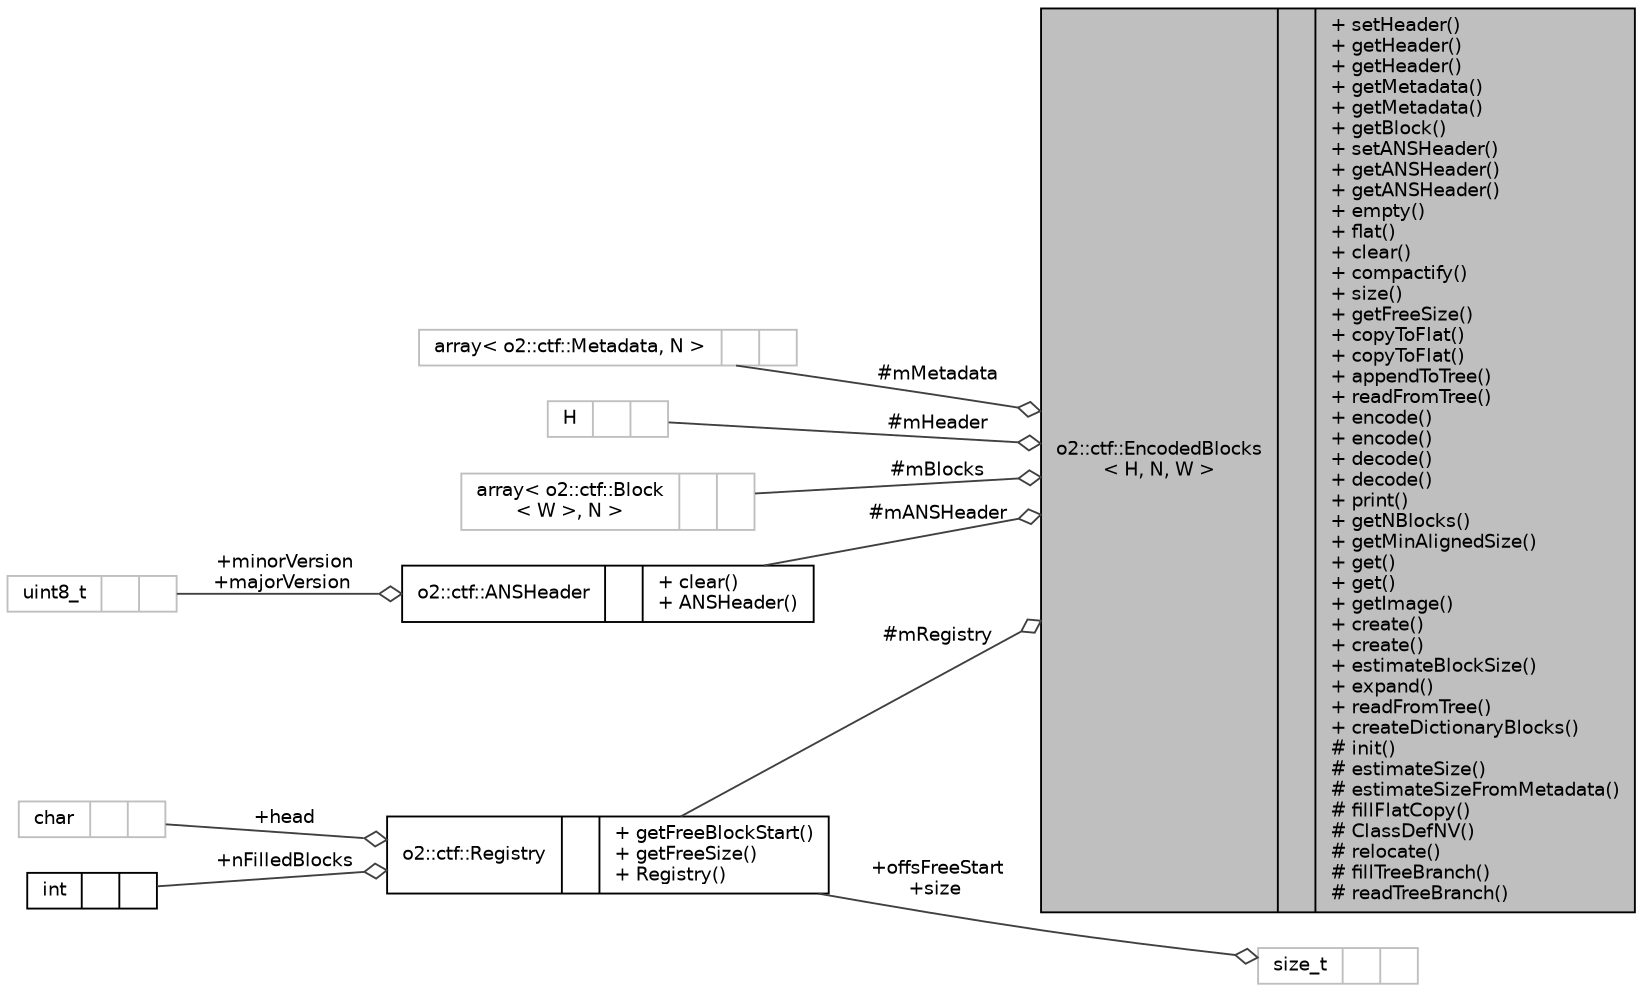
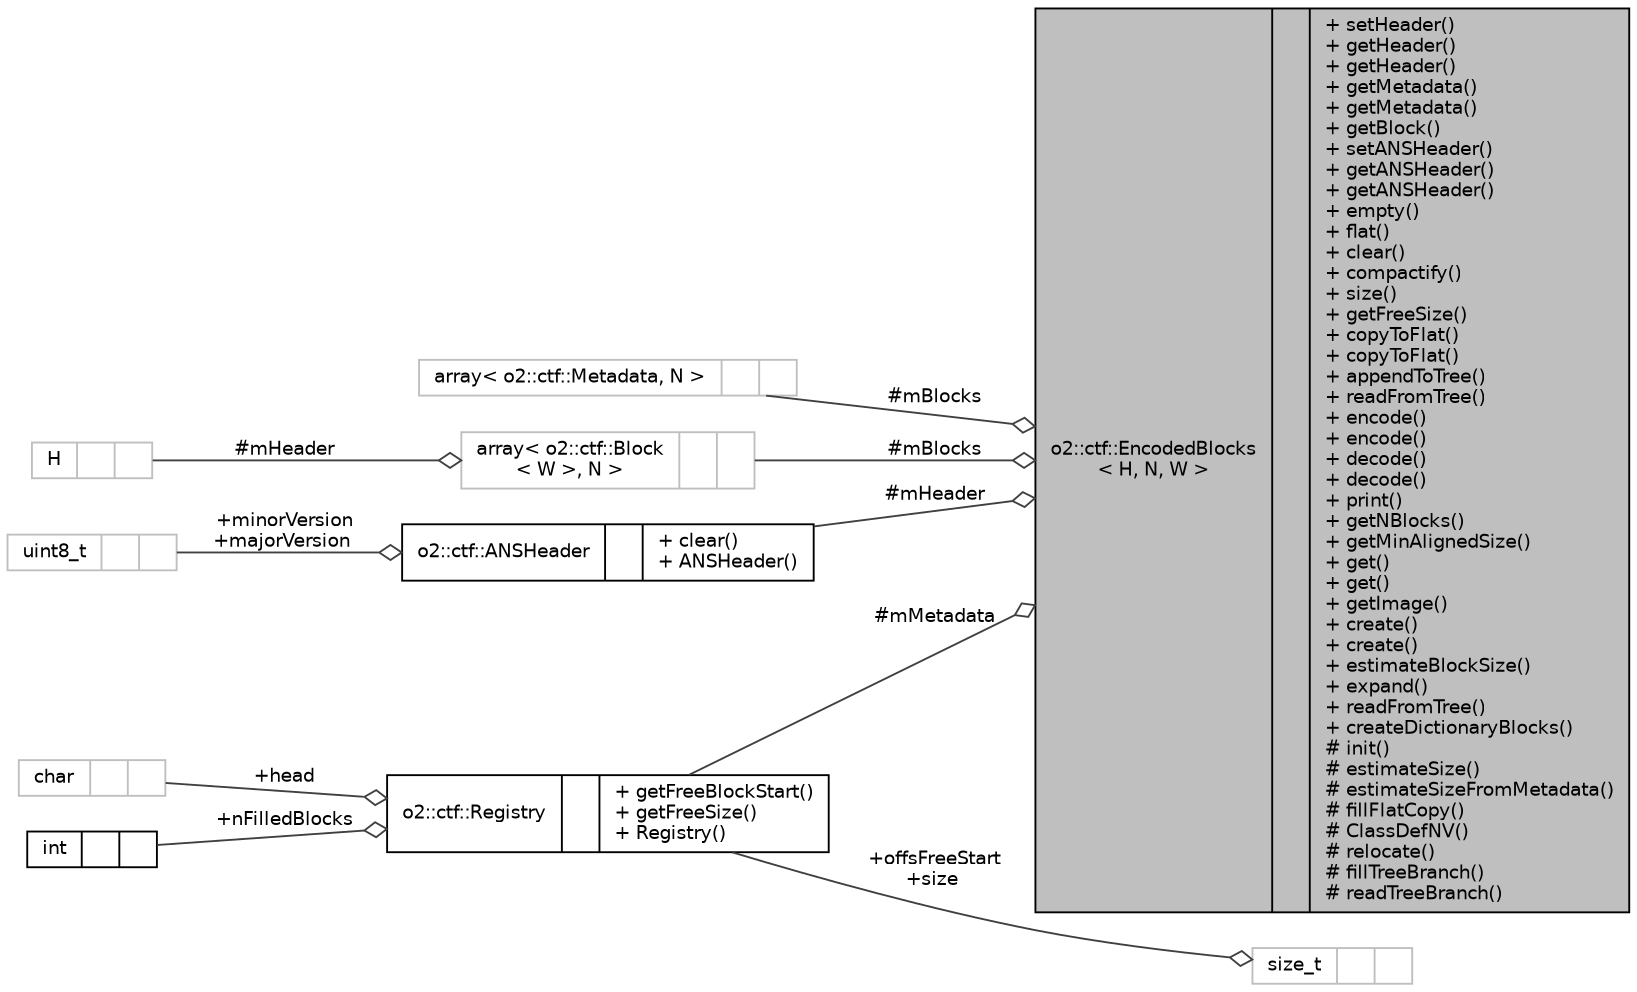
edge "array< o2::ctf::Metadata, N >" -> "o2::ctf::EncodedBlocks": label " #mMetadata" -> " #mBlocks"
edge "H" -> "o2::ctf::EncodedBlocks": now "H" -> "array< o2::ctf::Block"
edge "o2::ctf::ANSHeader" -> "o2::ctf::EncodedBlocks": label " #mANSHeader" -> " #mHeader"
edge "o2::ctf::Registry" -> "o2::ctf::EncodedBlocks": label " #mRegistry" -> " #mMetadata"
